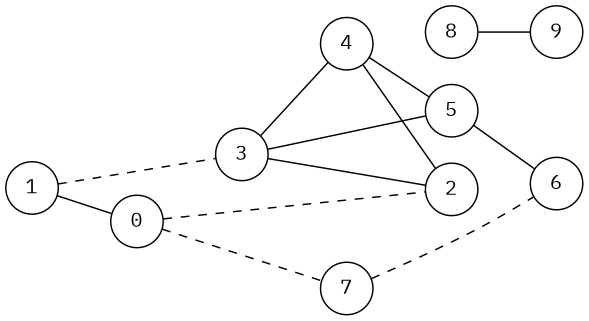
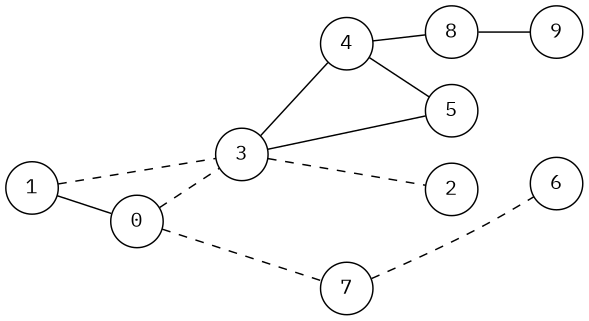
edge "4" -- "2": now "4" -- "8"
edge "5" -- "6": removed
edge "3" -- "2": style solid -> dashed
edge "2" -- "0": now "3" -- "0"
